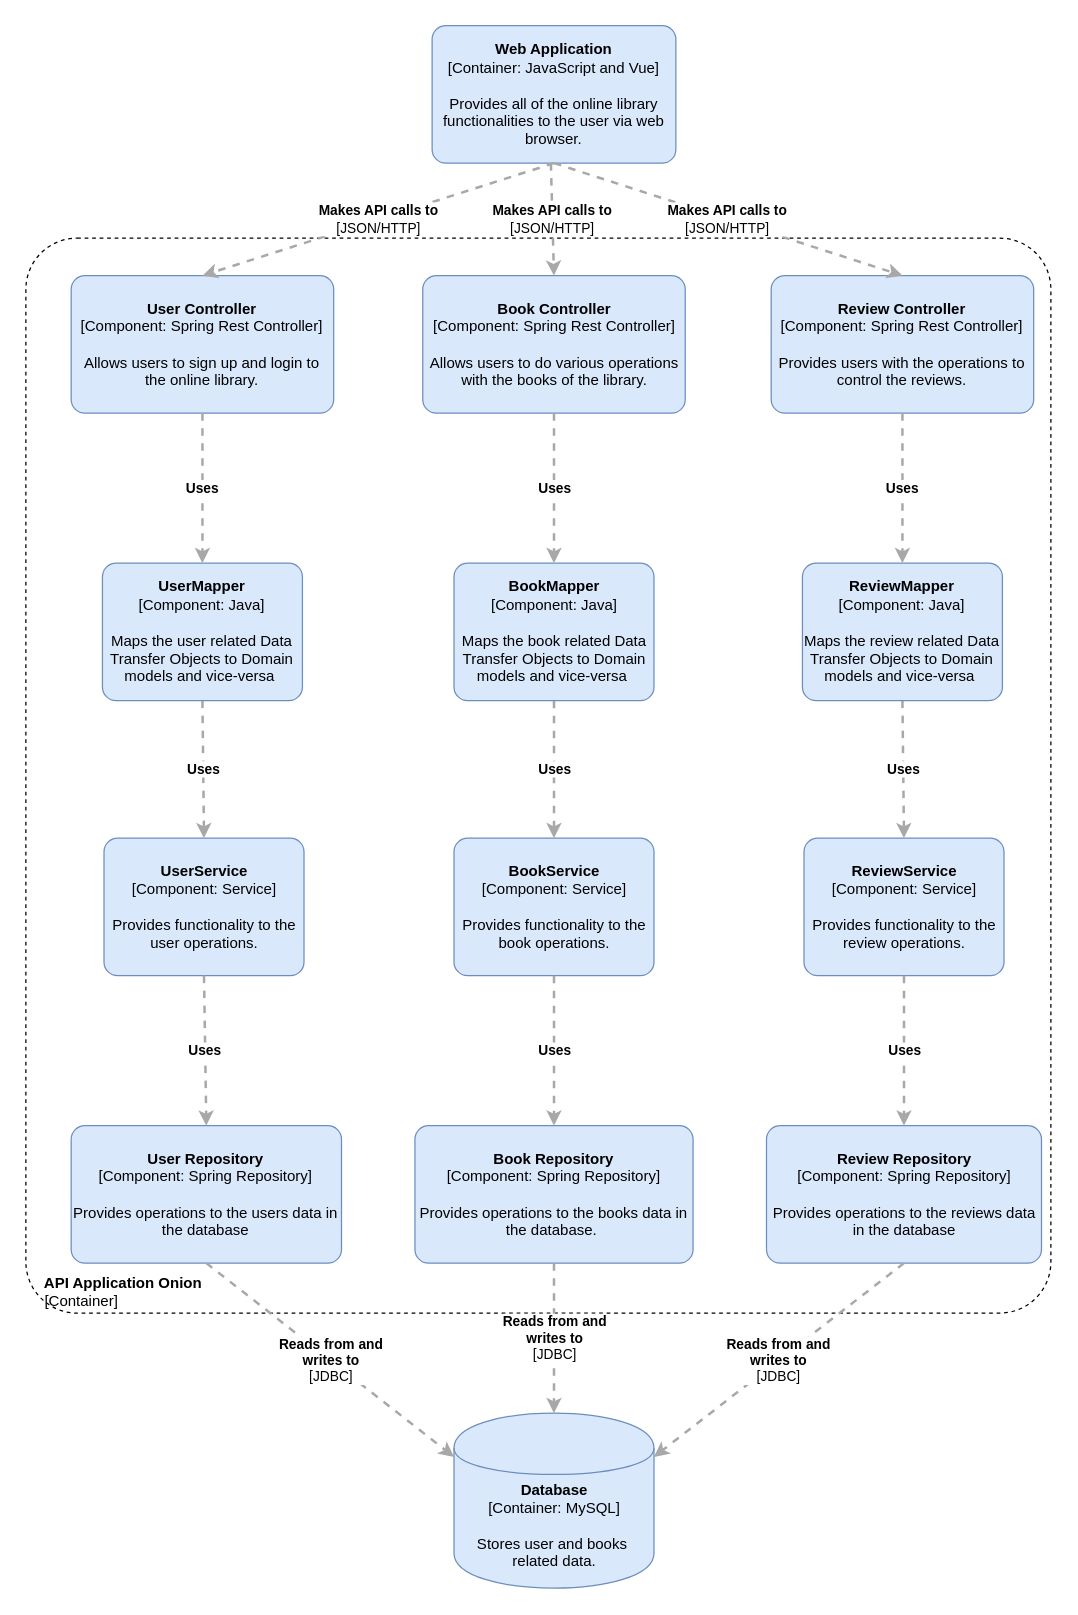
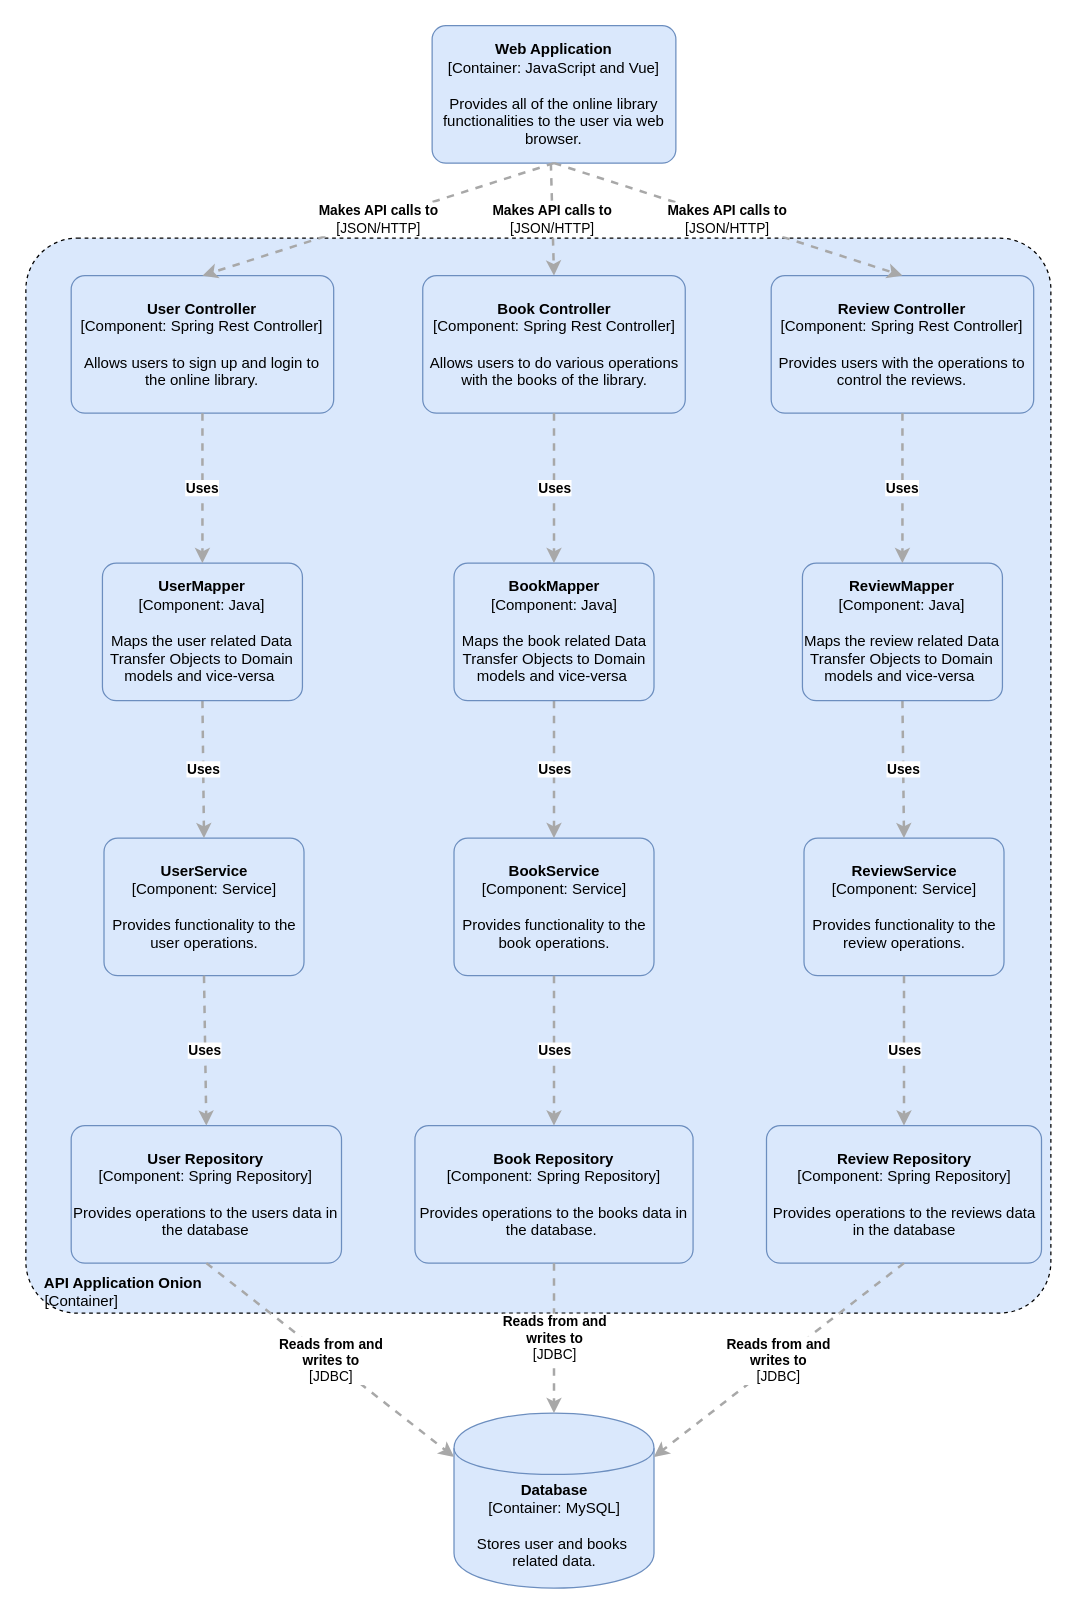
node "API Application Onion [Container]": fillcolor #ffffff -> #dae8fc
